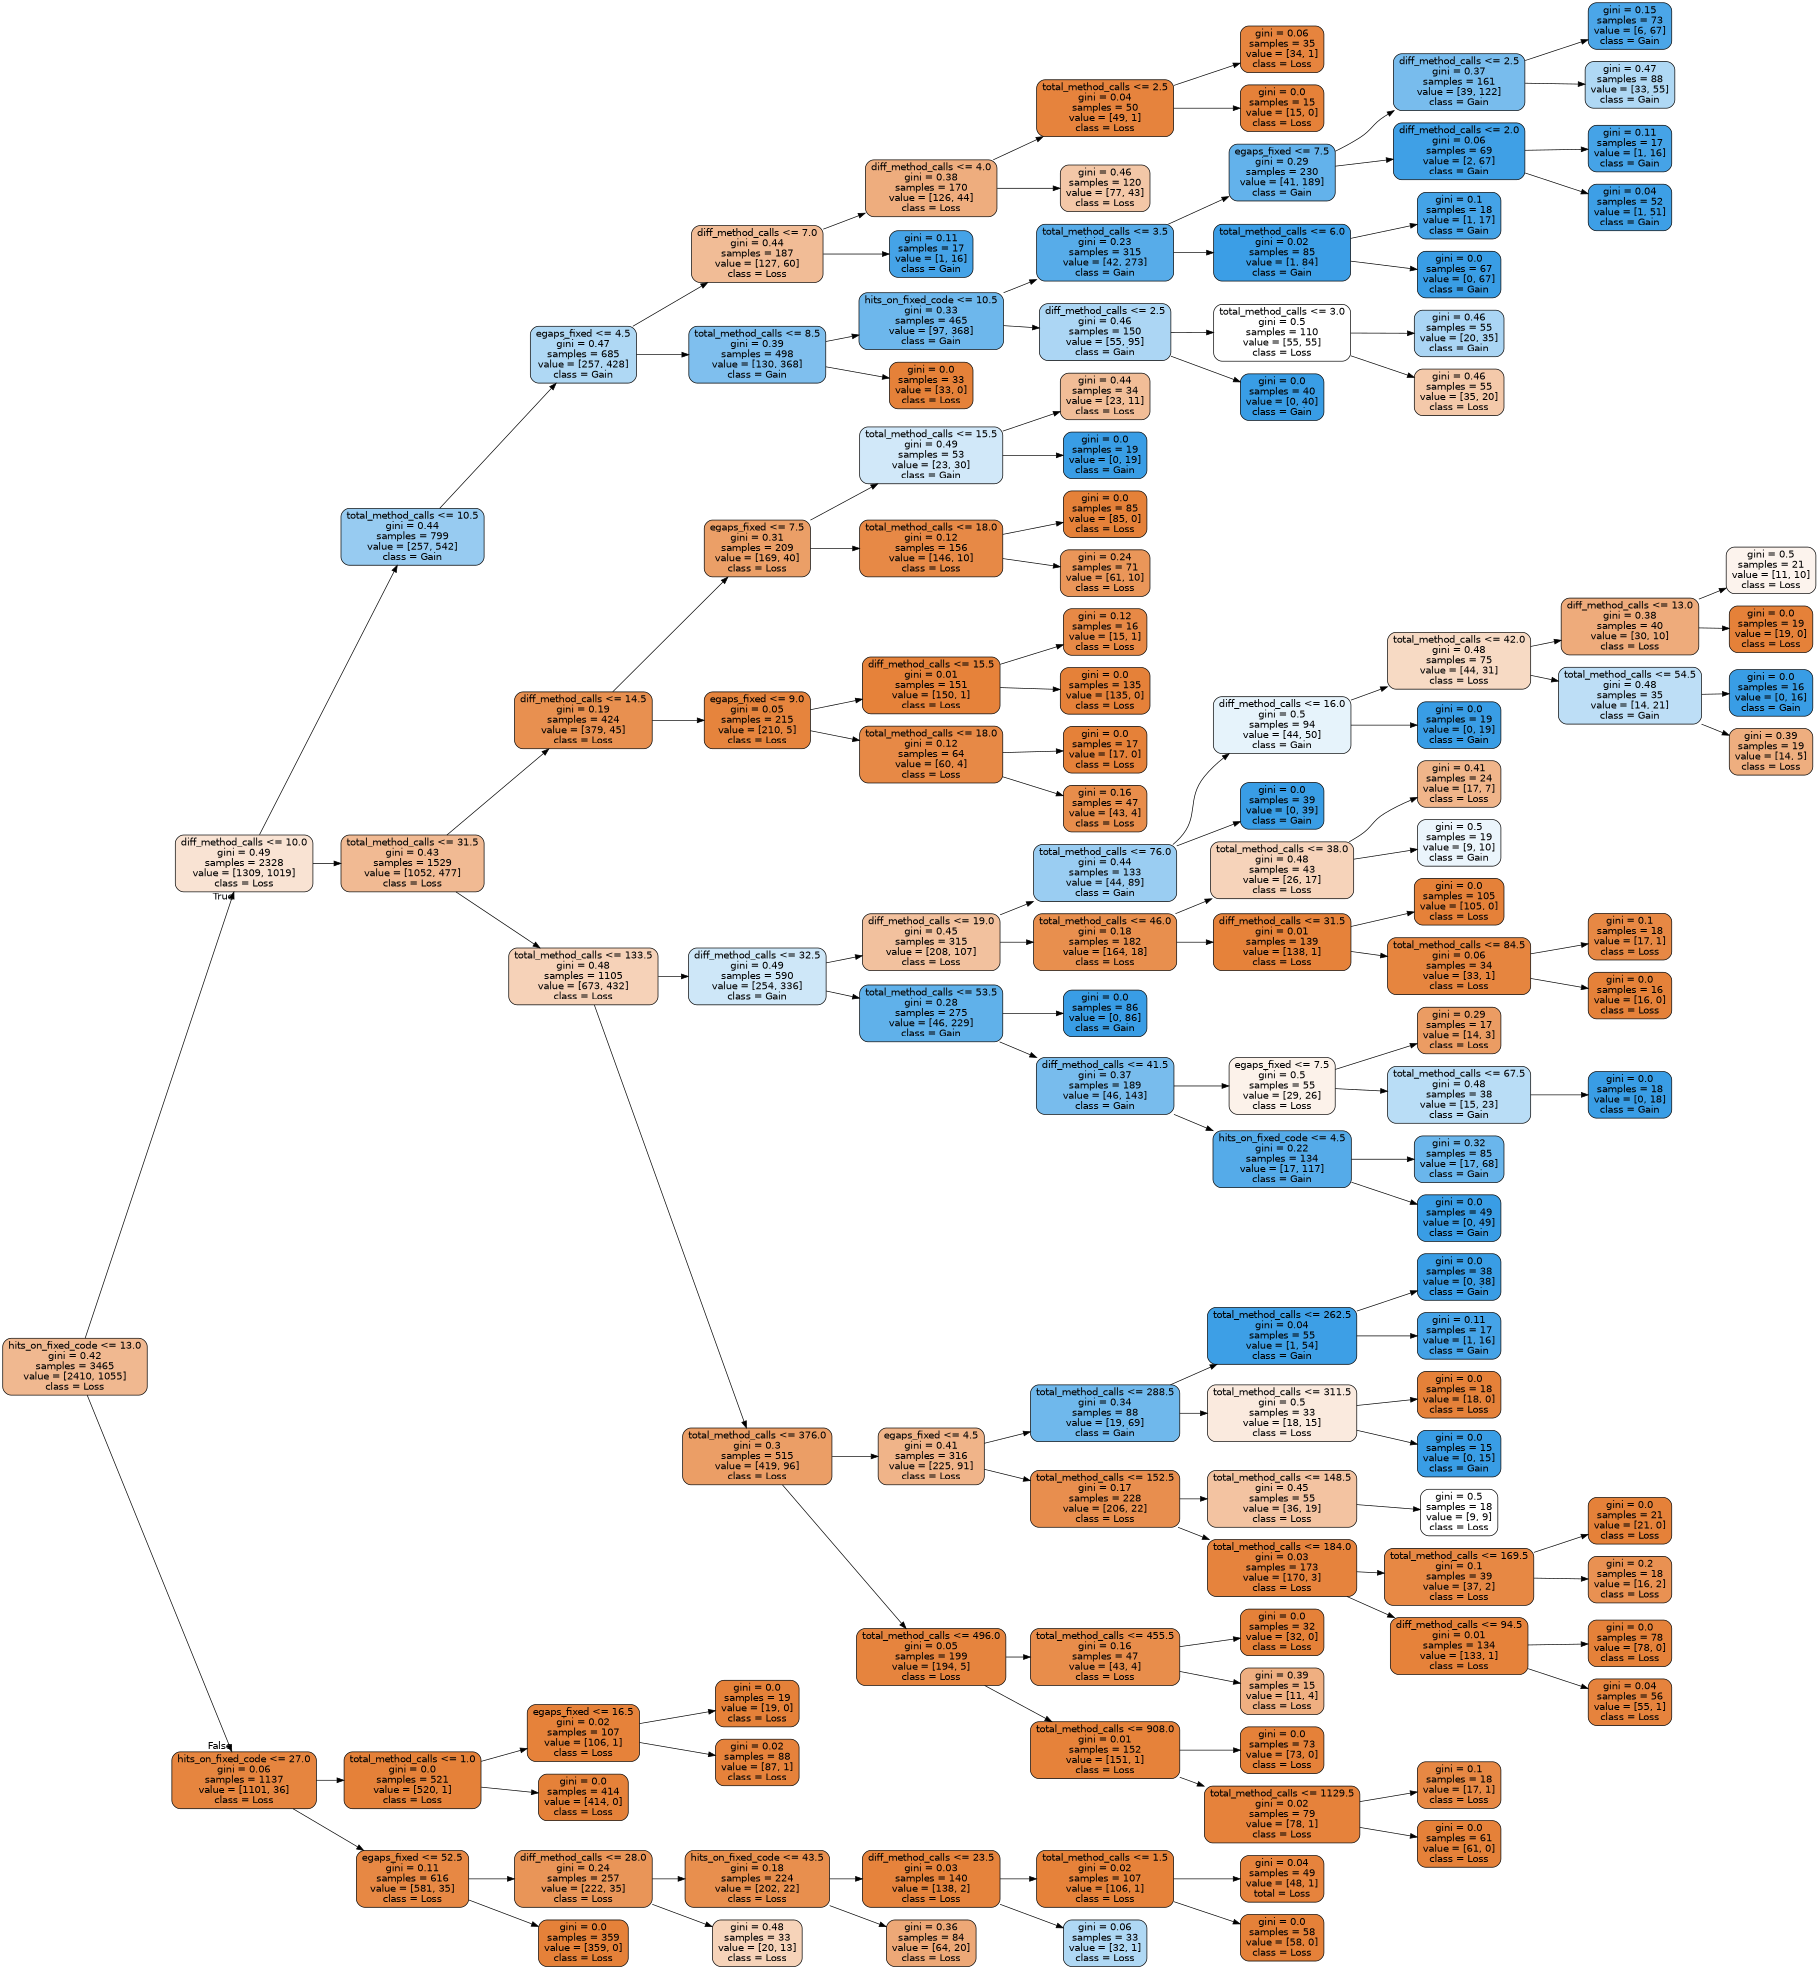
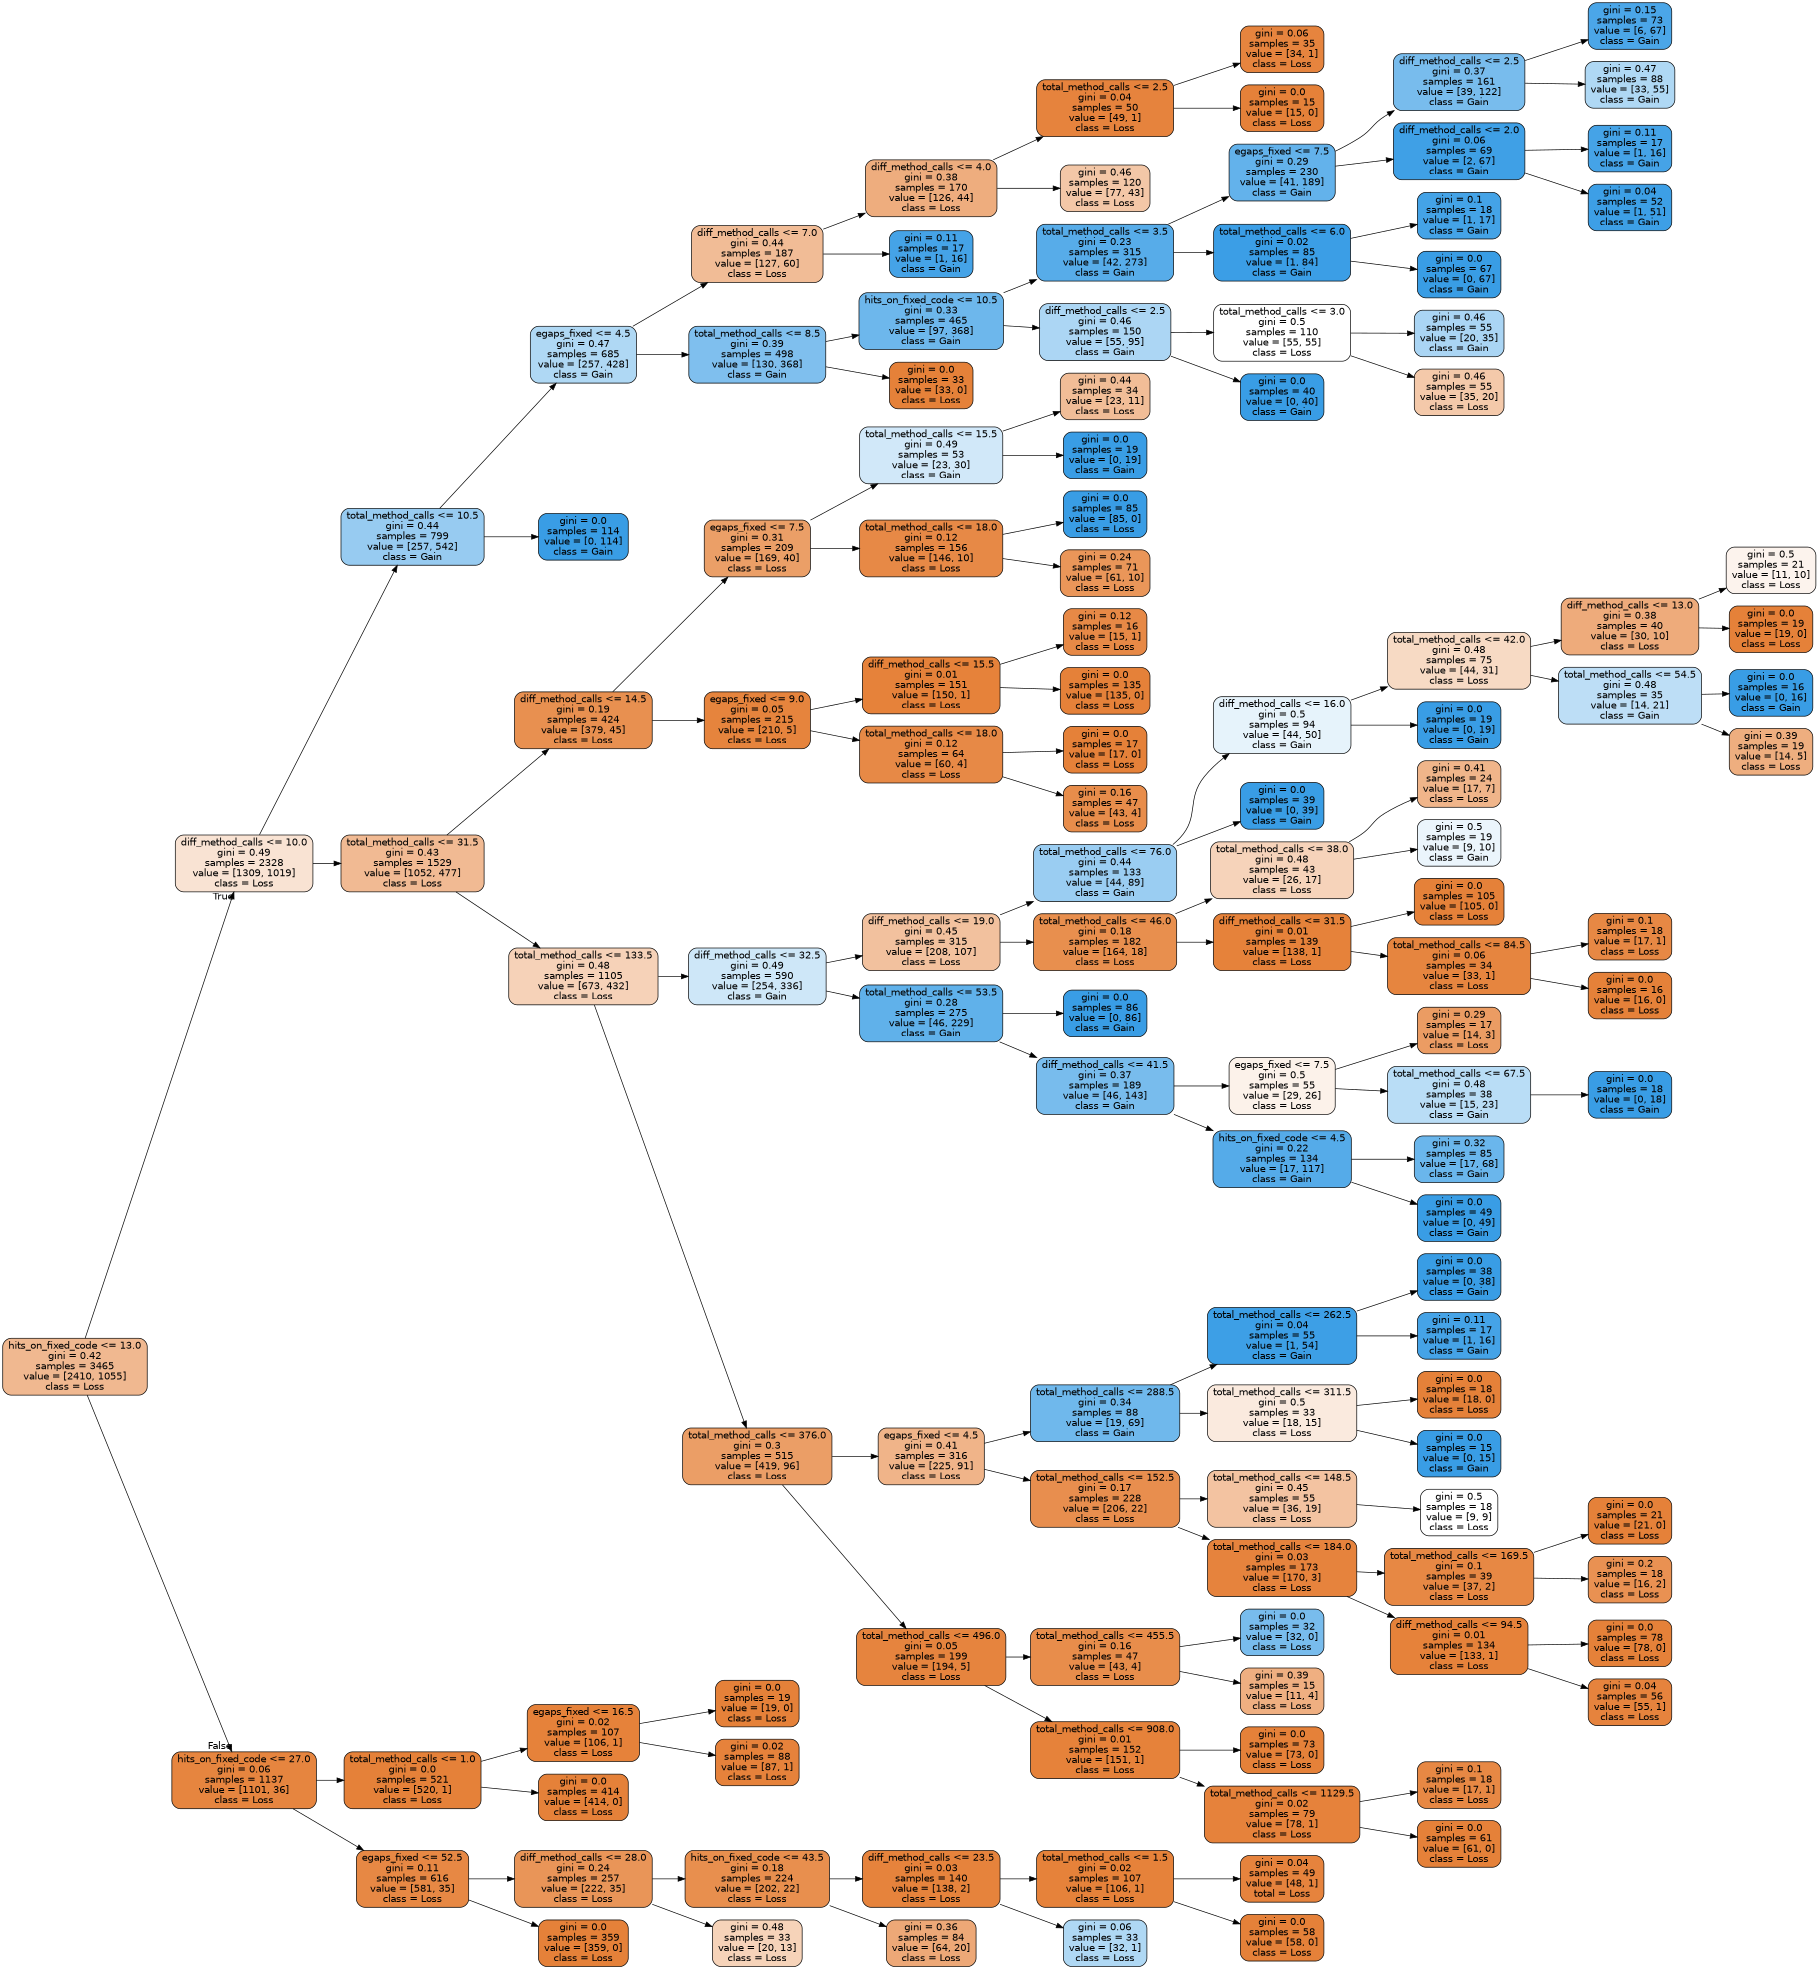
node "gini = 0.0 samples = 85 value = [85, 0] class = Loss": fillcolor #e58139ff -> #399de5ff
node "gini = 0.0 samples = 114 value = [0, 114] class = Gain": added
node "gini = 0.0 samples = 32 value = [32, 0] class = Loss": fillcolor #e58139ff -> #399de5ad
